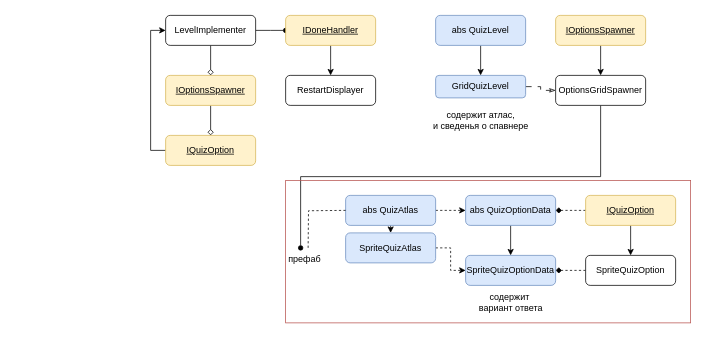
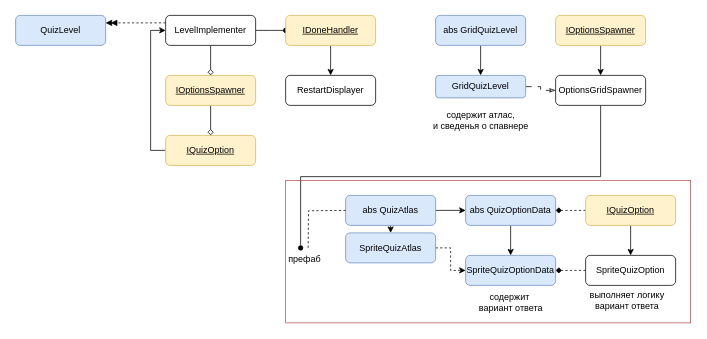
edge "LevelImplementer" -> "QuizLevel": added
node "QuizLevel": added
node "abs QuizLevel": label "abs QuizLevel" -> "abs GridQuizLevel"
edge "abs QuizAtlas" -> "abs QuizOptionData": style dashed -> solid
node "выполняет логику вариант ответа": added
